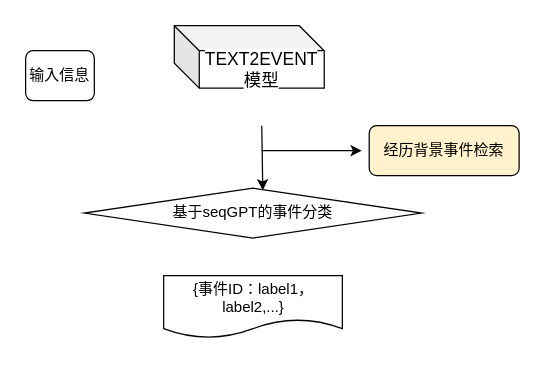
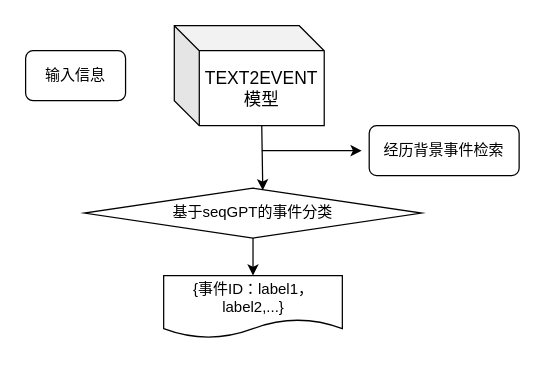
node "TEXT2EVENT模型": size 150x63 -> 150x100
node "输入信息": size 69x50 -> 100x50
node "经历背景事件检索": fillcolor #fff2cc -> #ffffff
edge "基于seqGPT的事件分类" -> "{事件ID：label1，label2,...}": added
